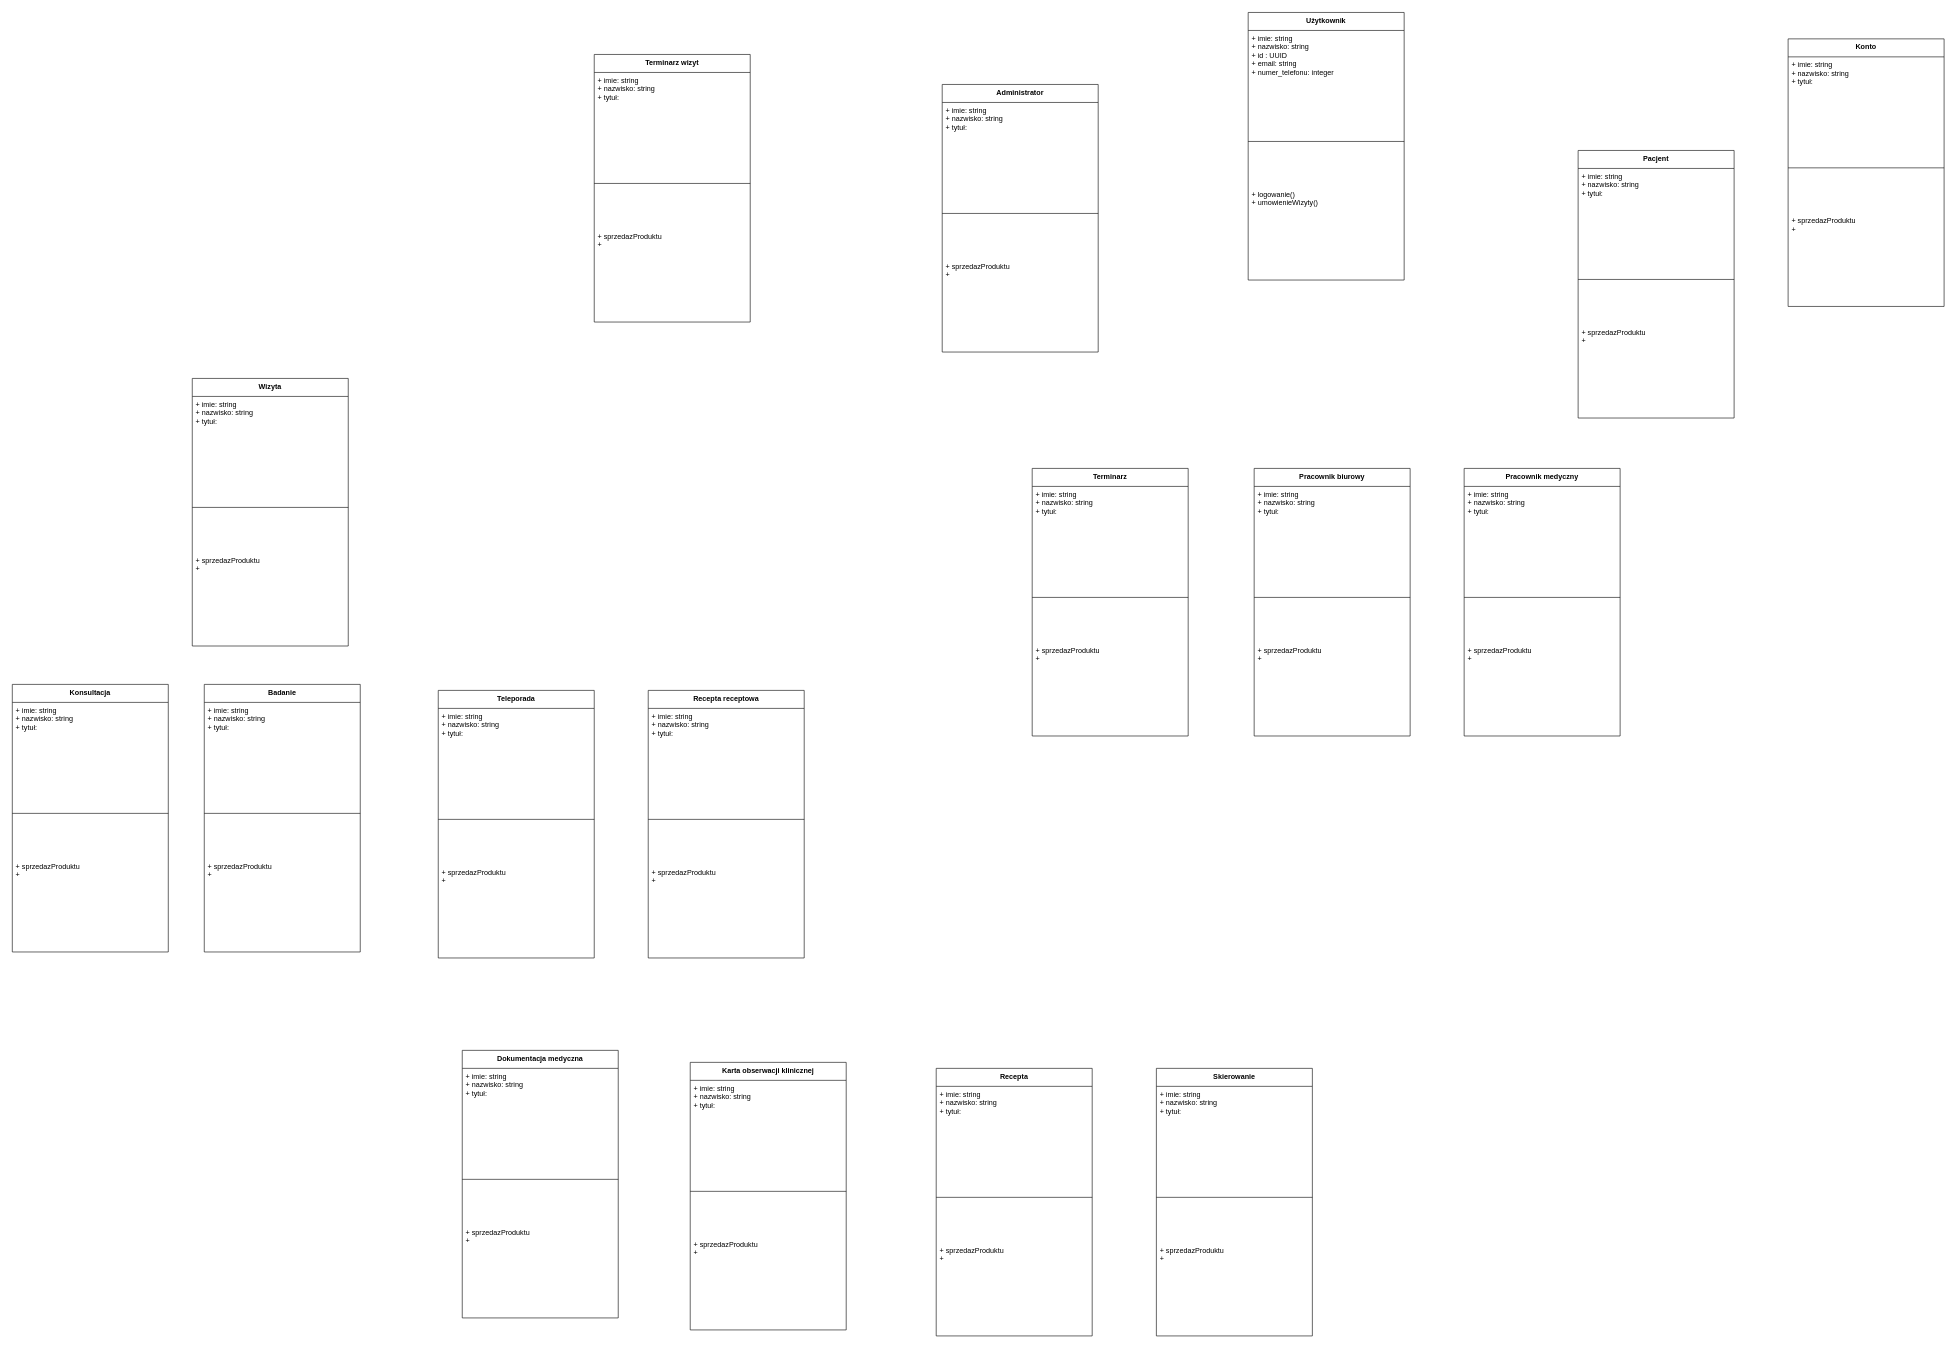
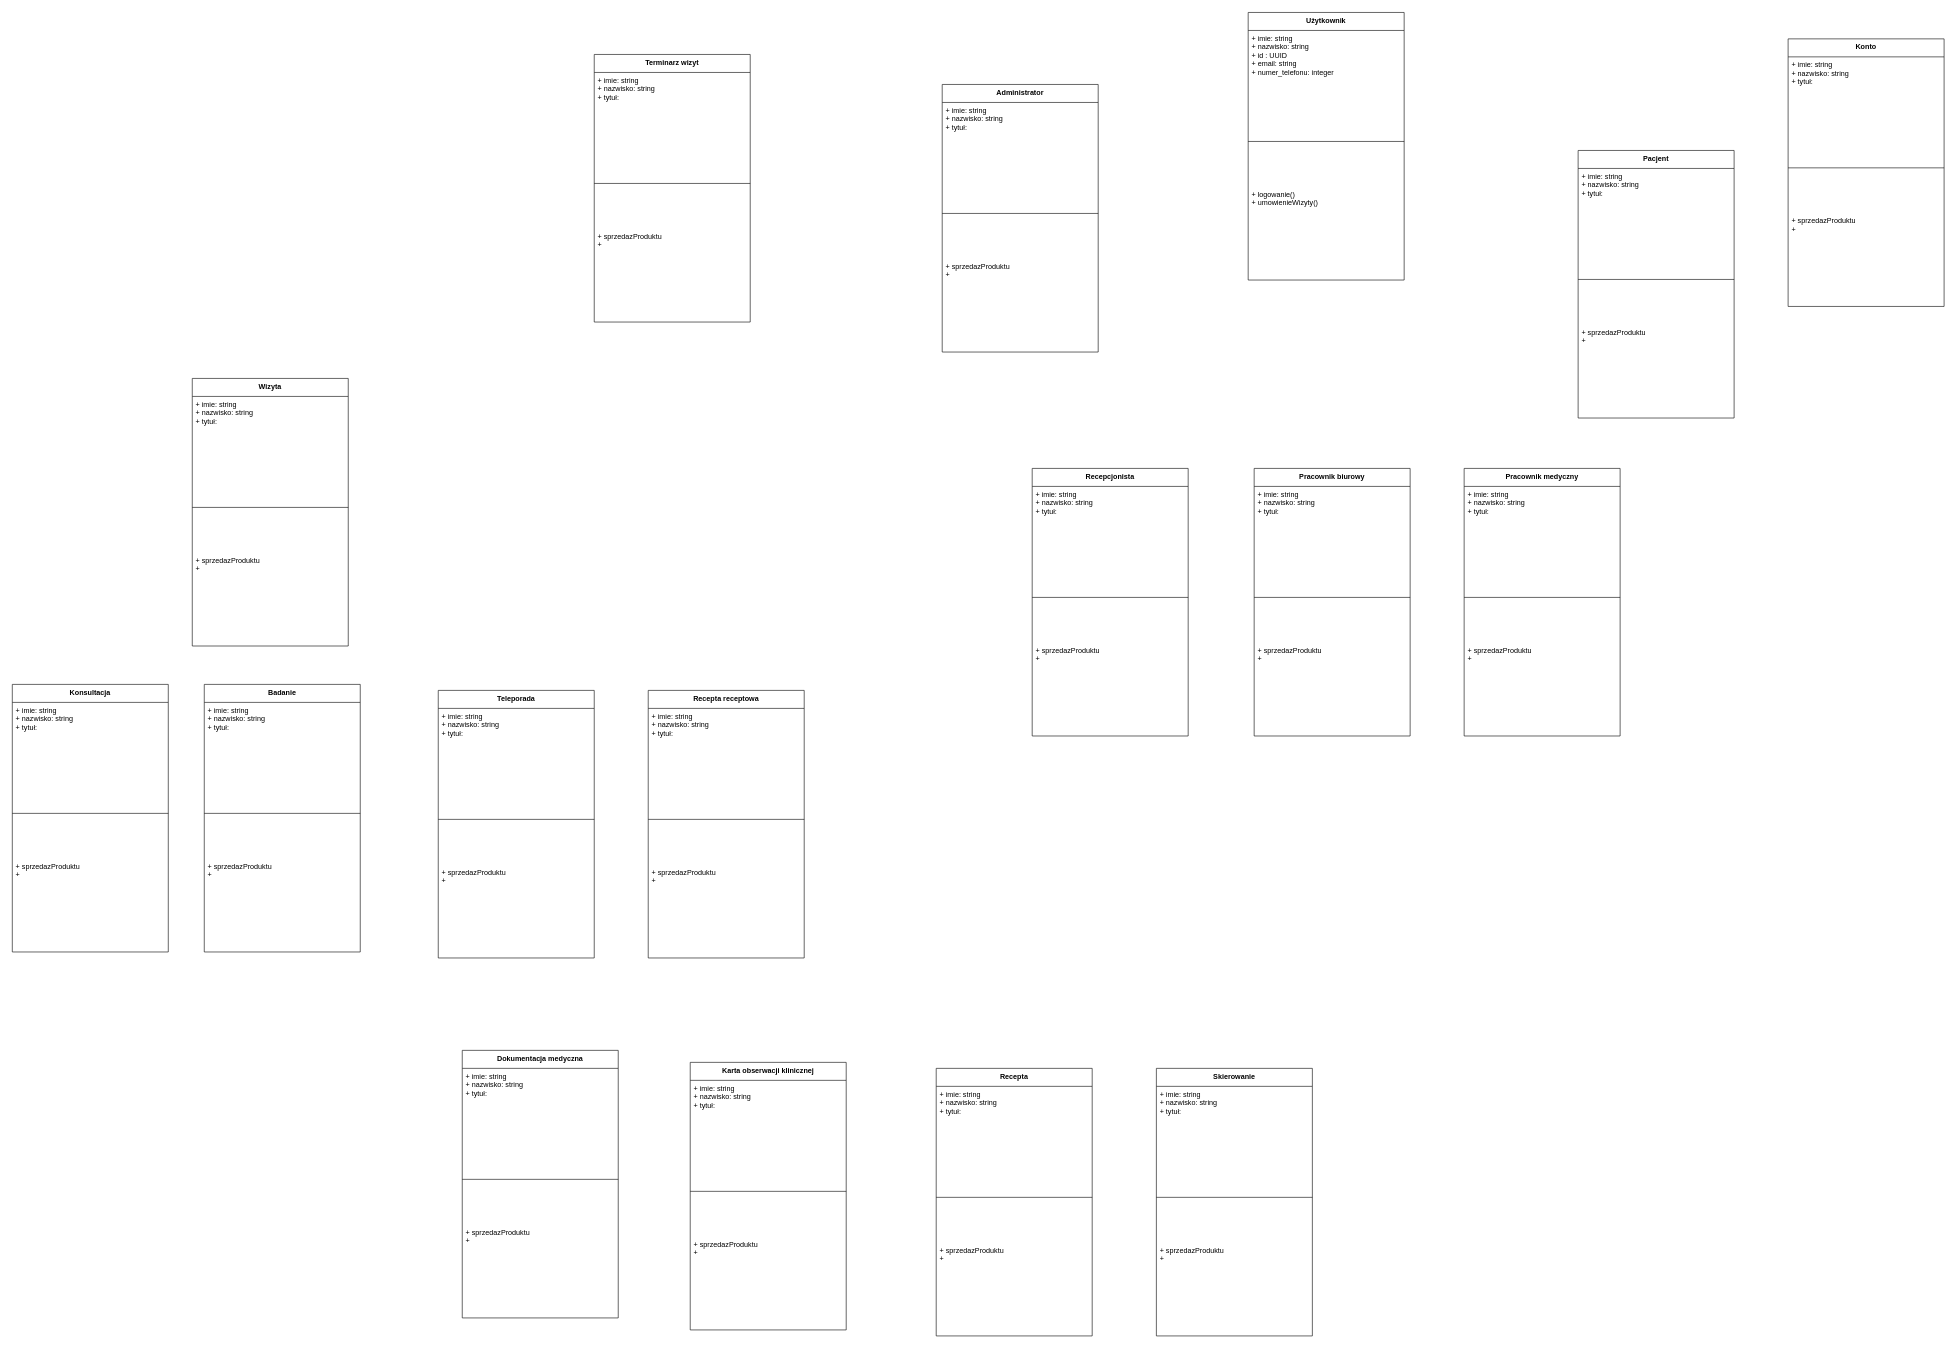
node "Terminarz": label "Terminarz" -> "Recepcjonista"
